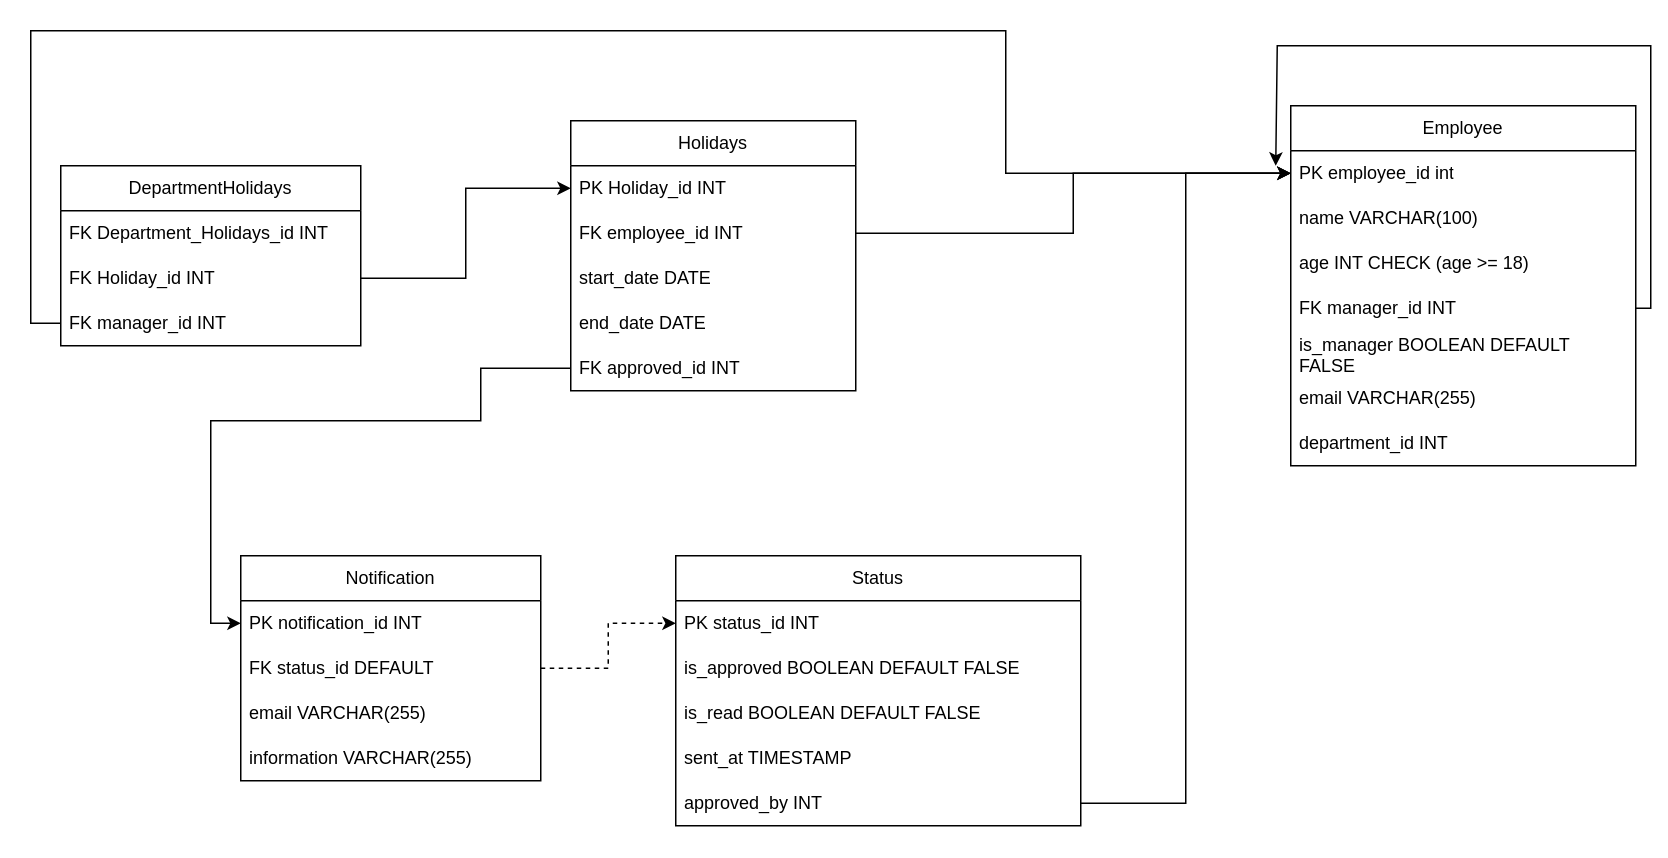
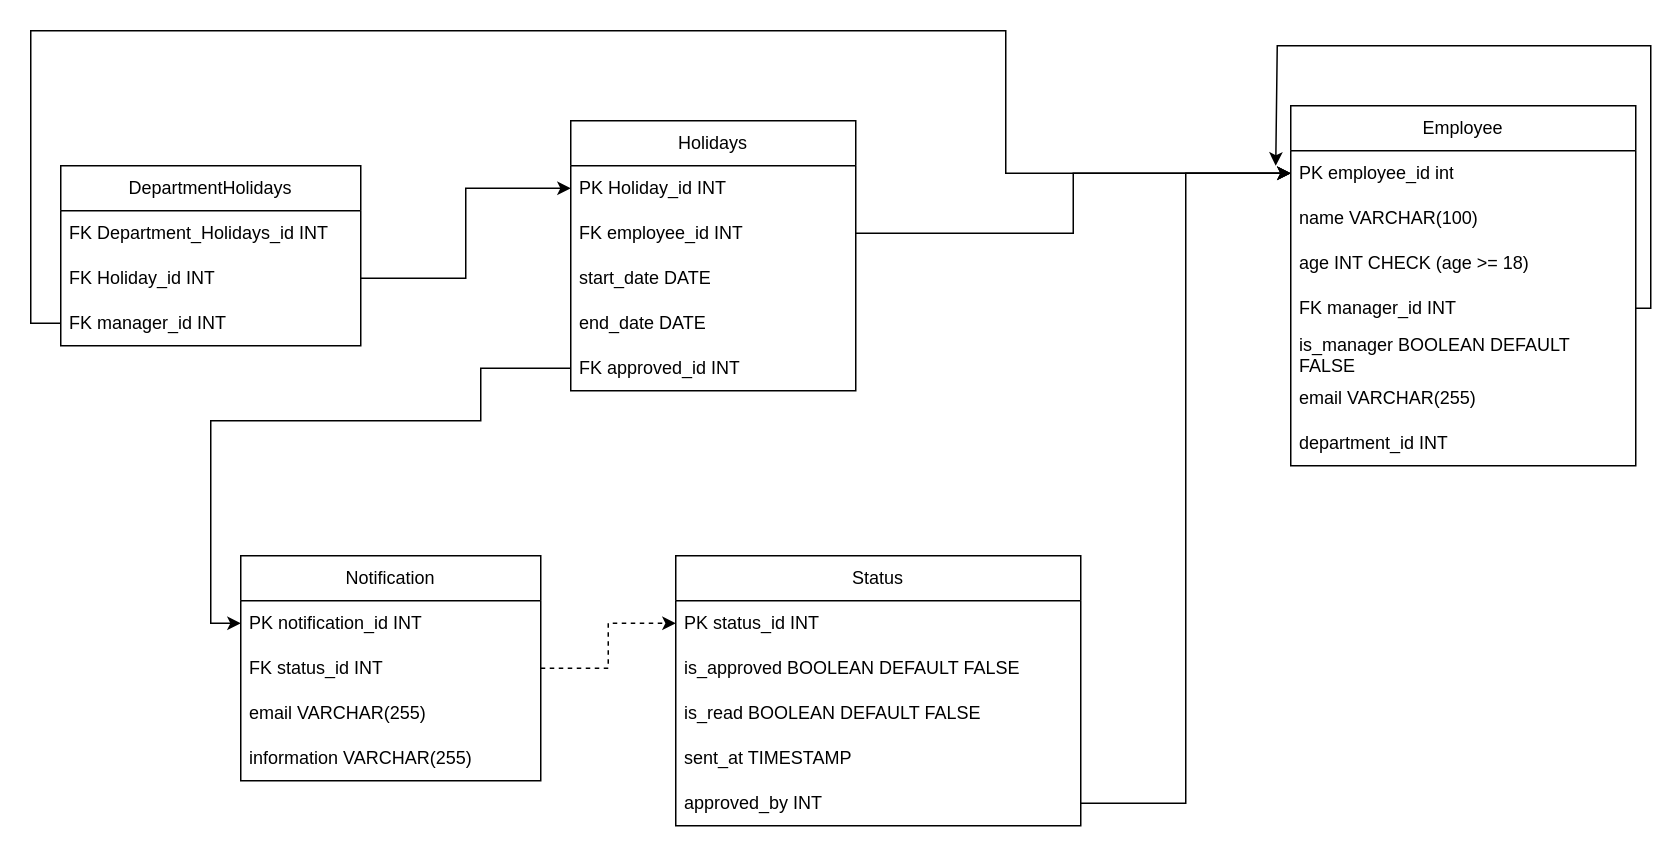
node "FK status_id DEFAULT": label "FK status_id DEFAULT" -> "FK status_id INT"
